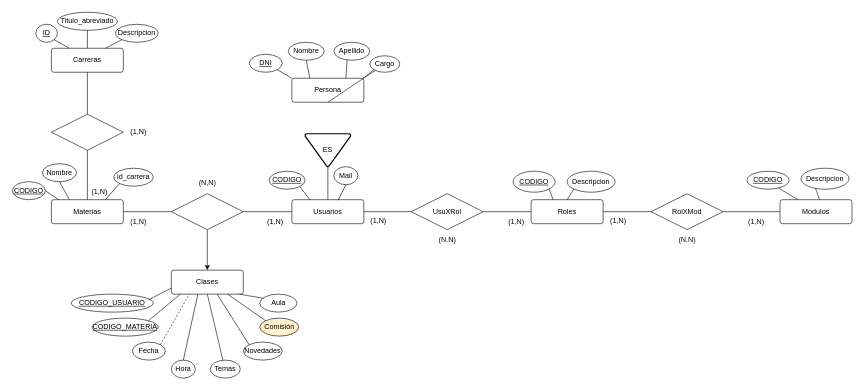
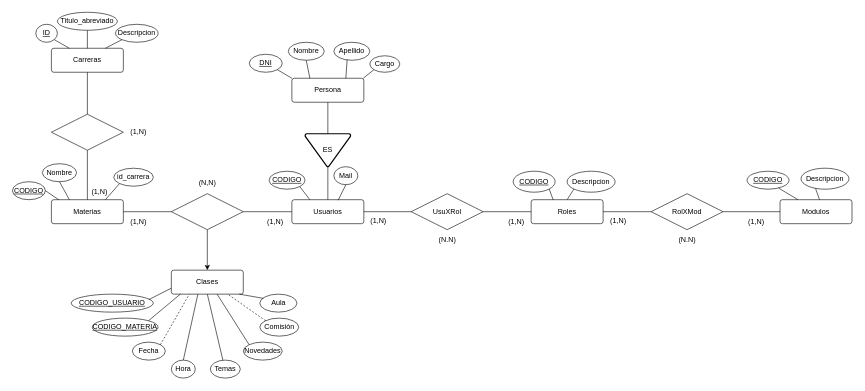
edge "Cargo" -- "Persona": now "ES" -- "Persona"
edge "Clases" -- "Comisión": style solid -> dashed
node "Comisión": fillcolor #fff2cc -> #ffffff
